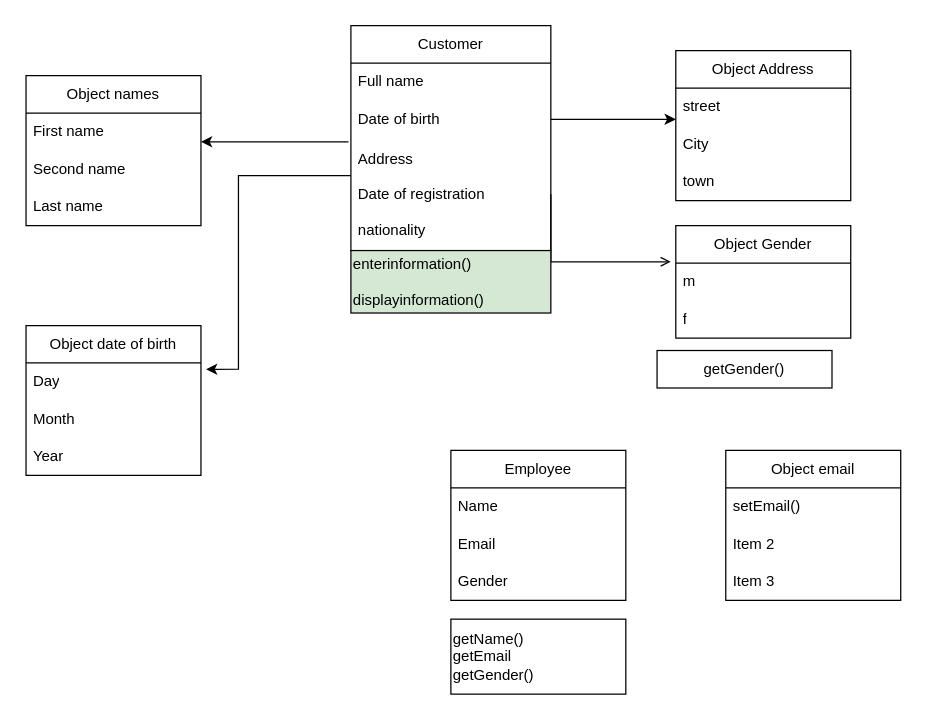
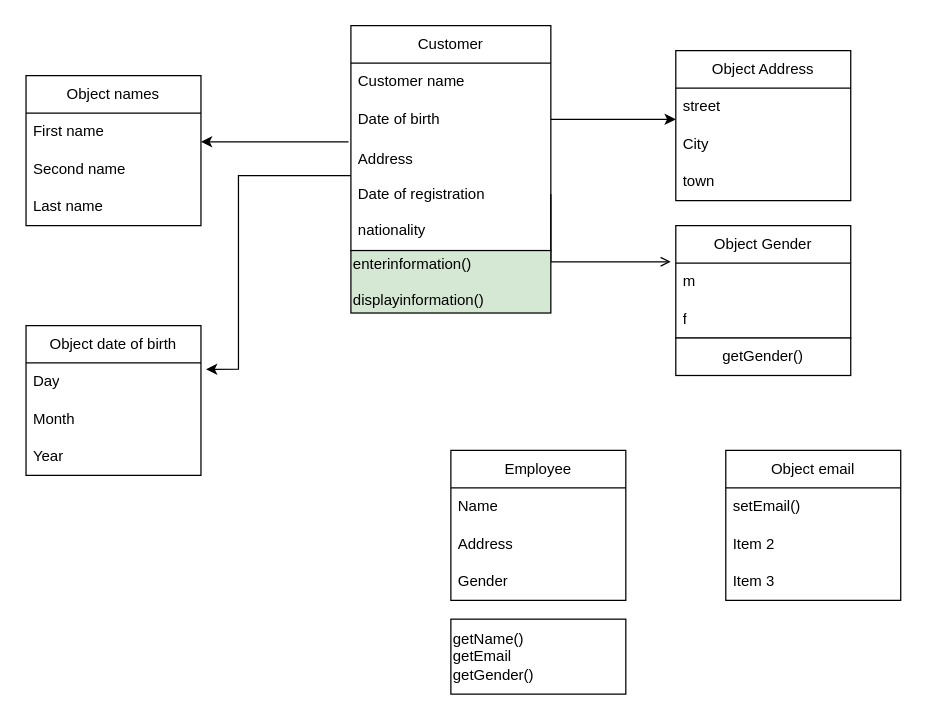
node "Full name": label "Full name" -> "Customer name"
node "getGender()": moved (744, 369) -> (763, 357)
node "Email": label "Email" -> "Address"
